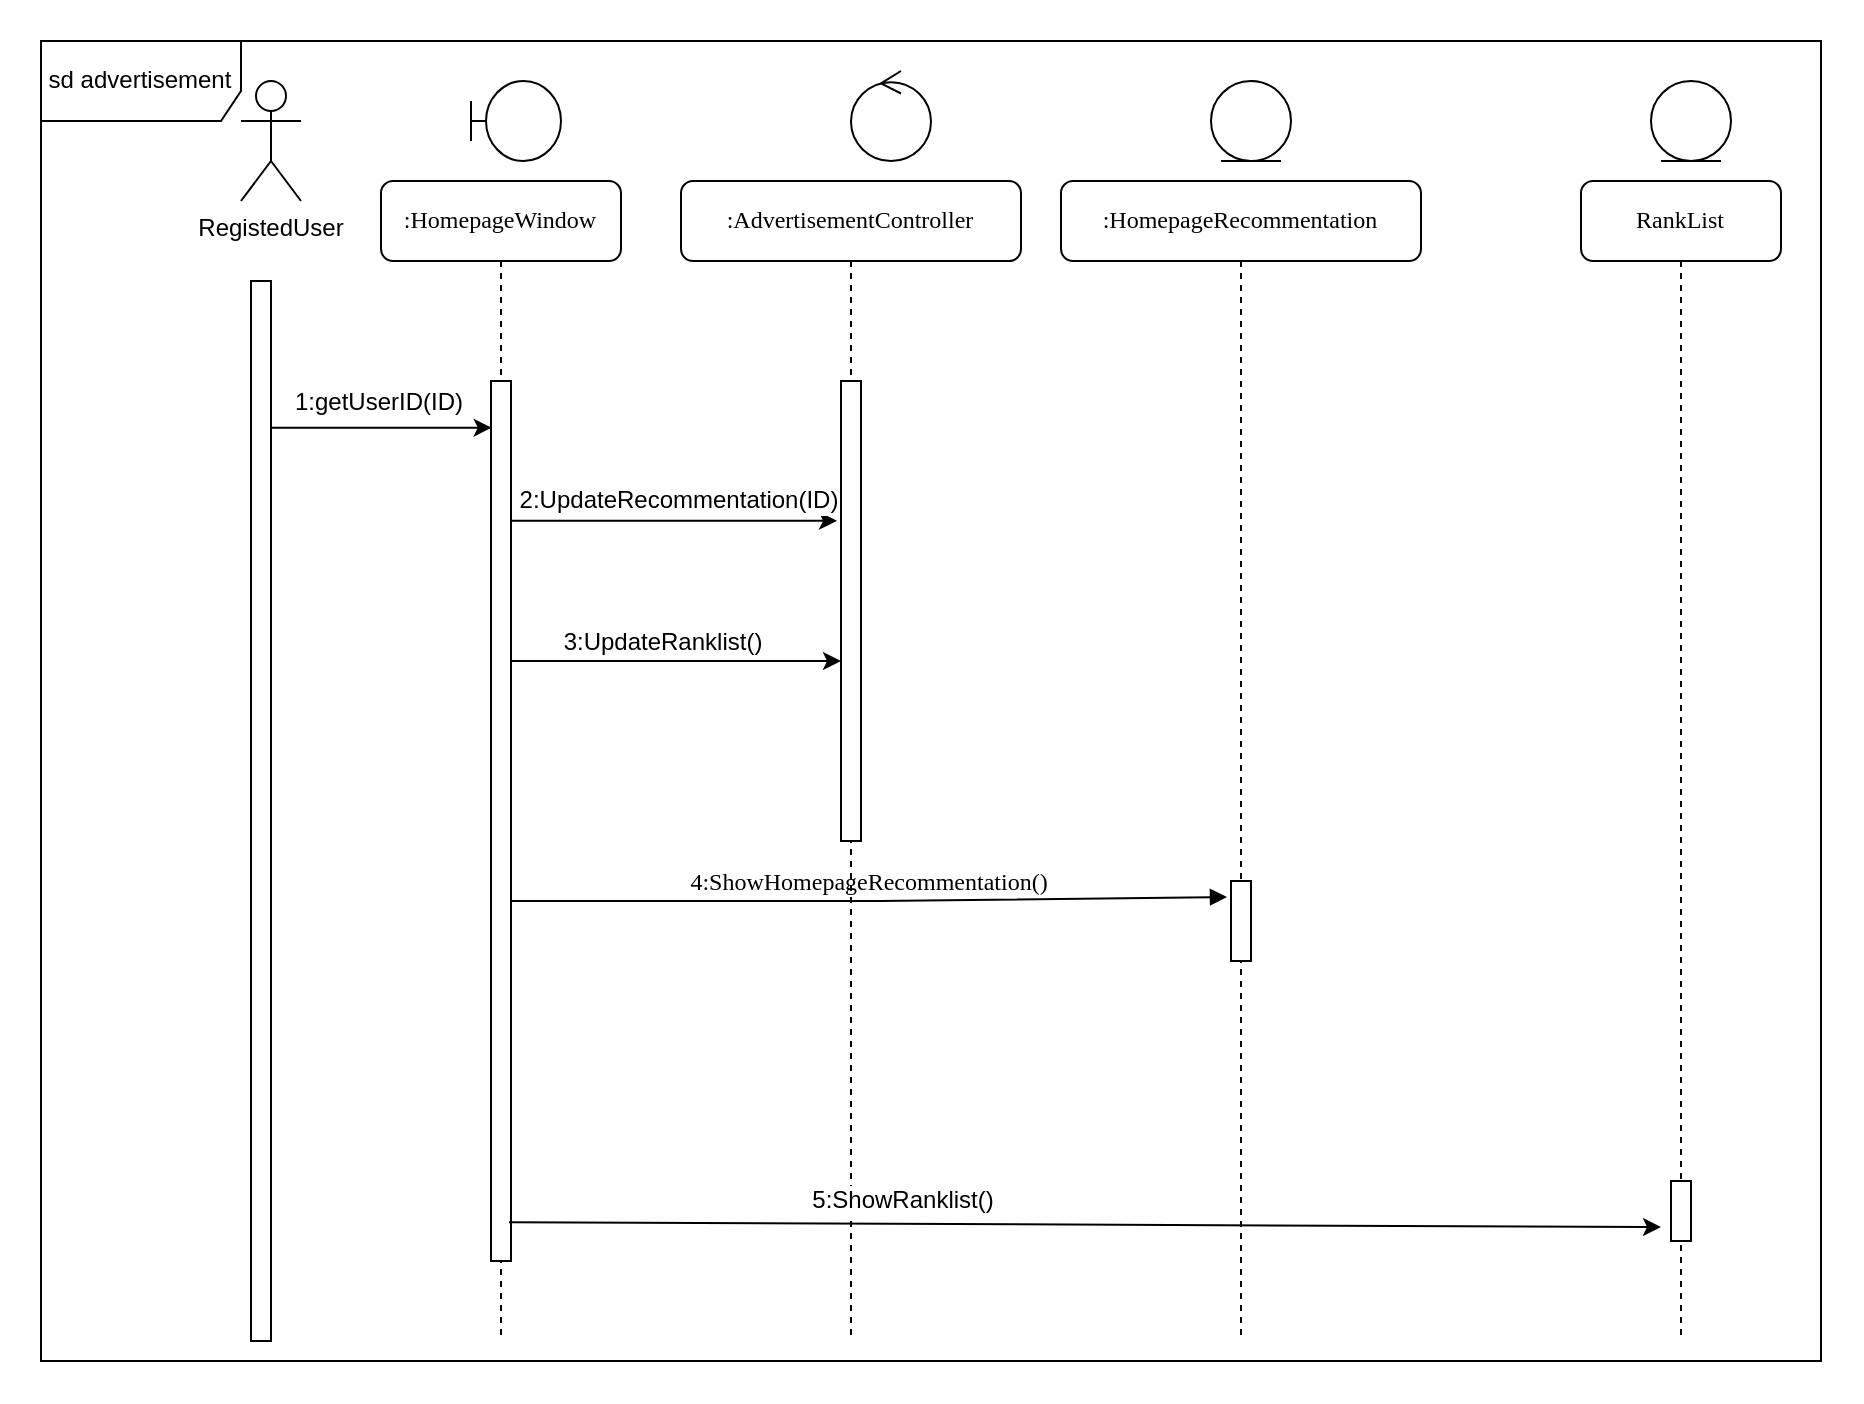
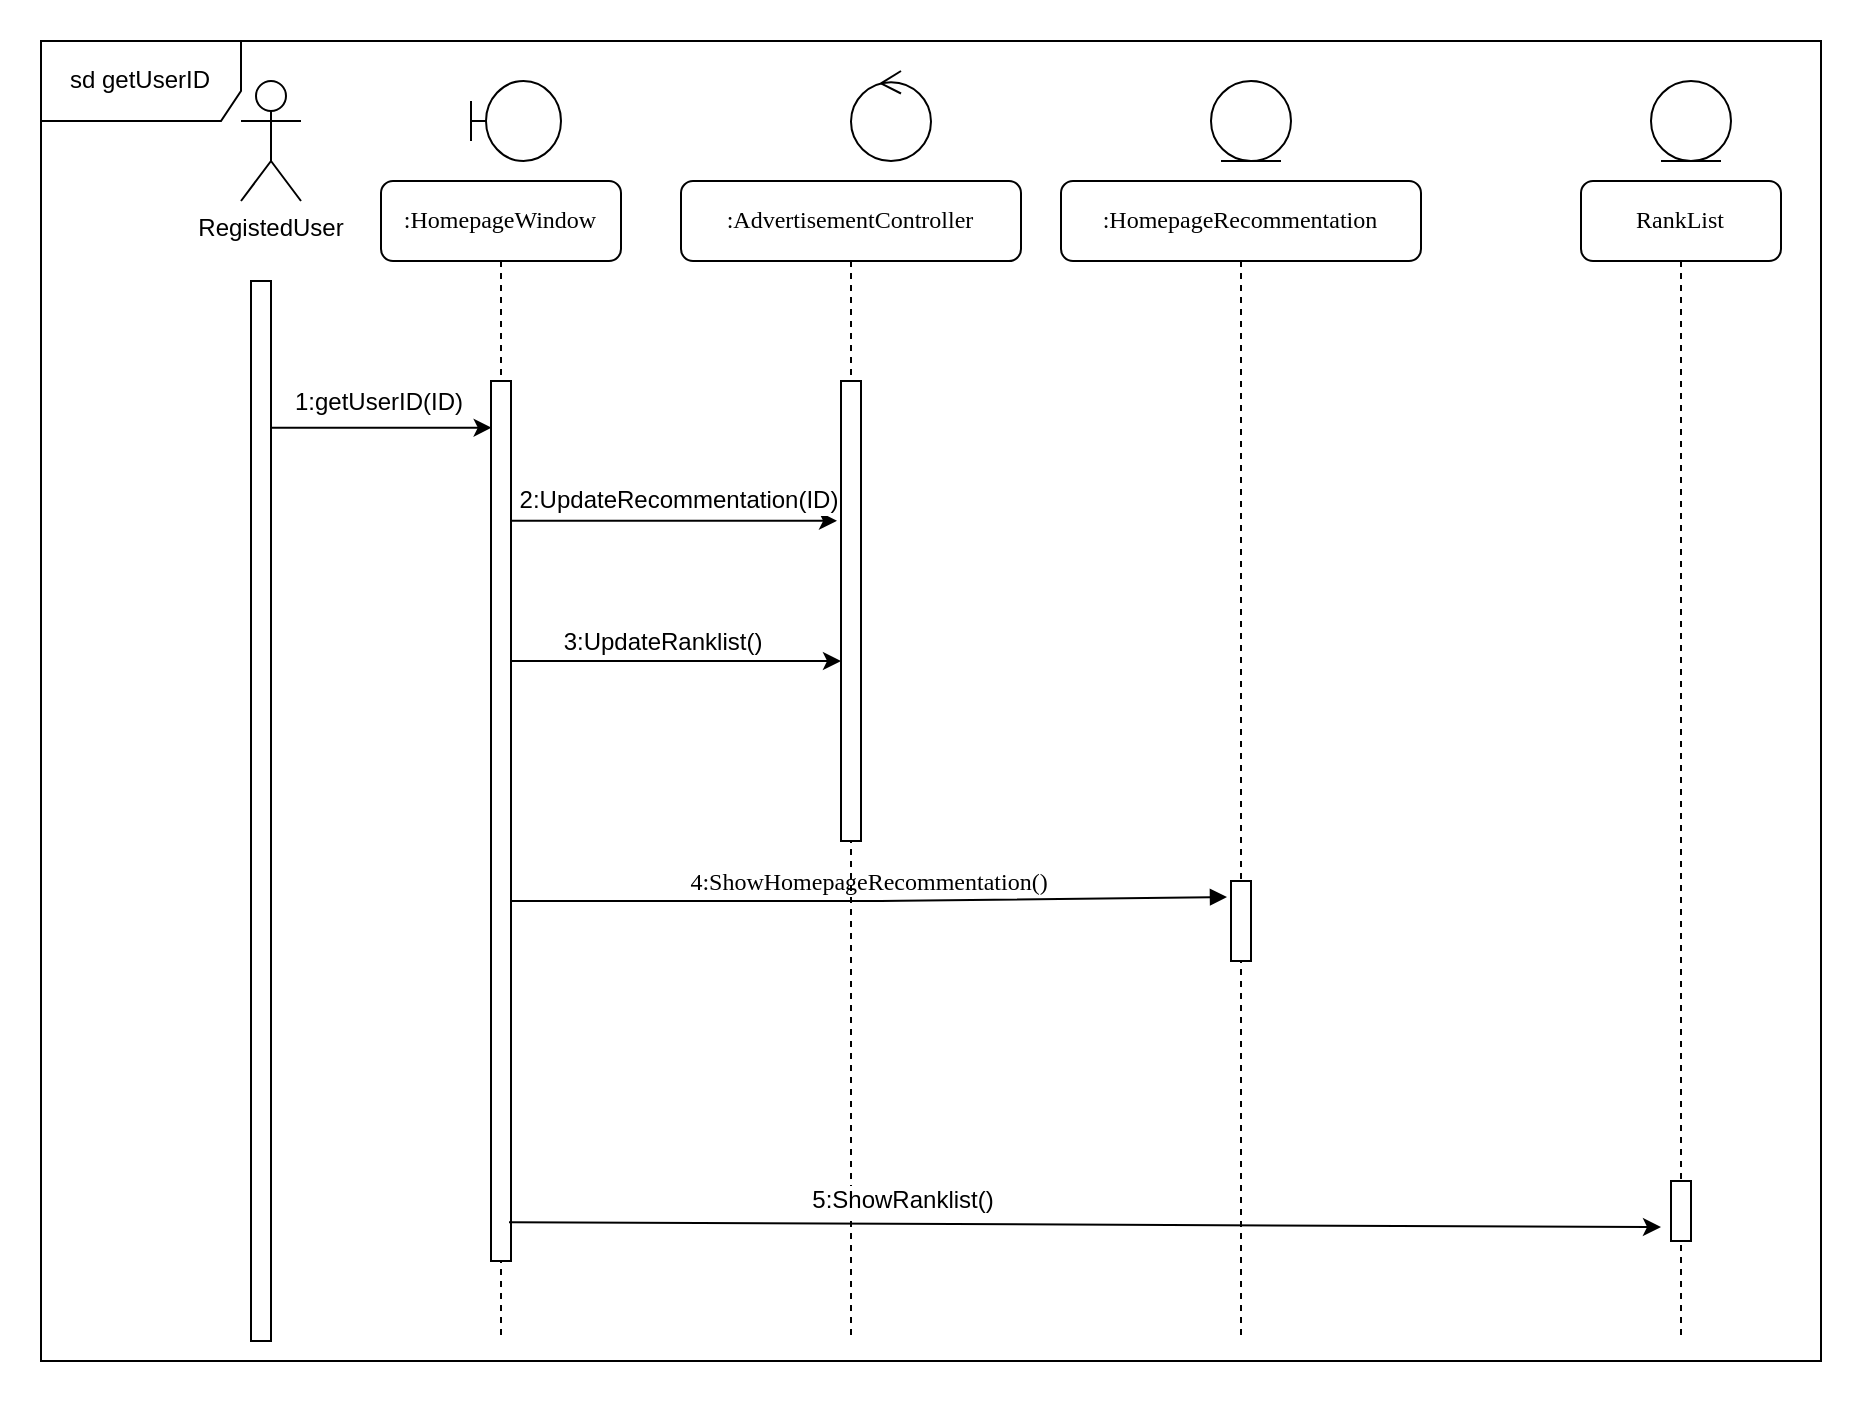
node "sd advertisement": label "sd advertisement" -> "sd getUserID"
